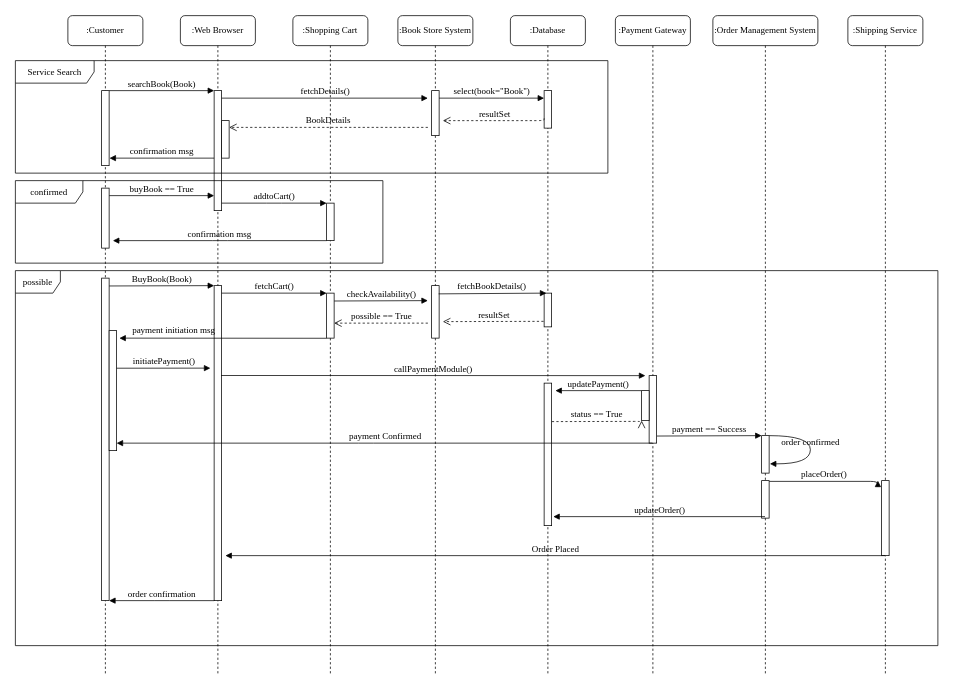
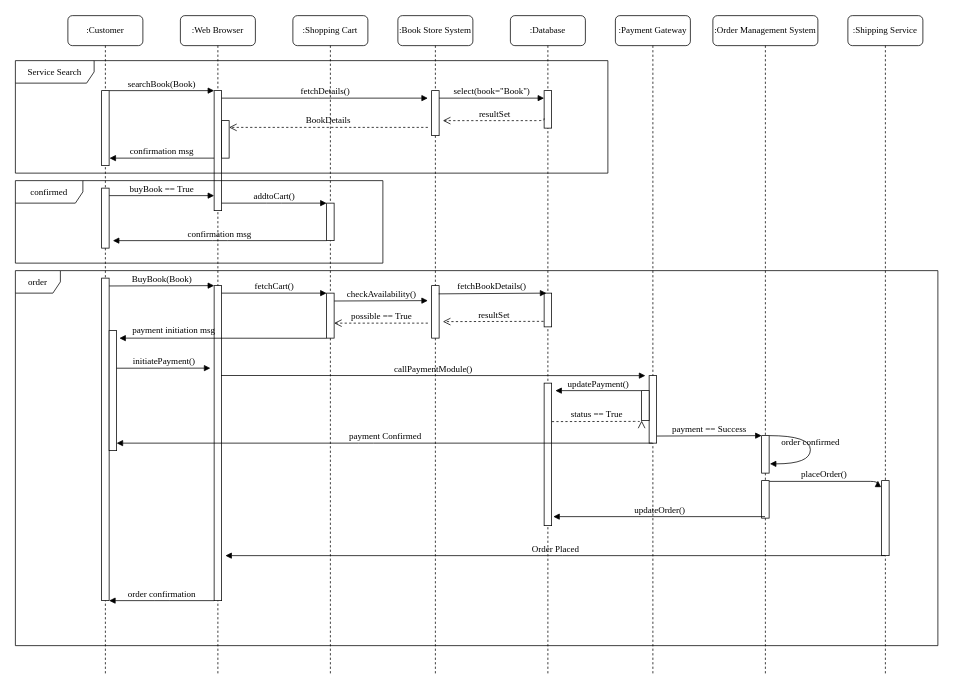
node "possible": label "possible" -> "order"
